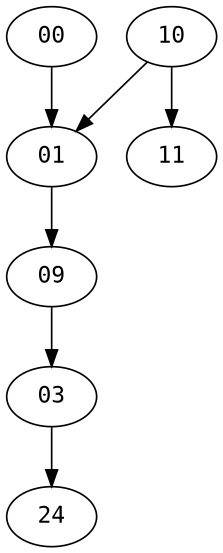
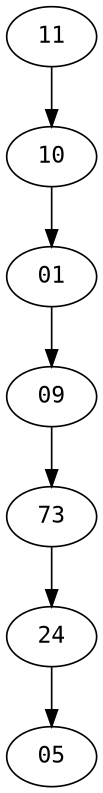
node "00": removed
edge "10" -> "11": reversed
node "03": label "03" -> "73"
node "05": added
